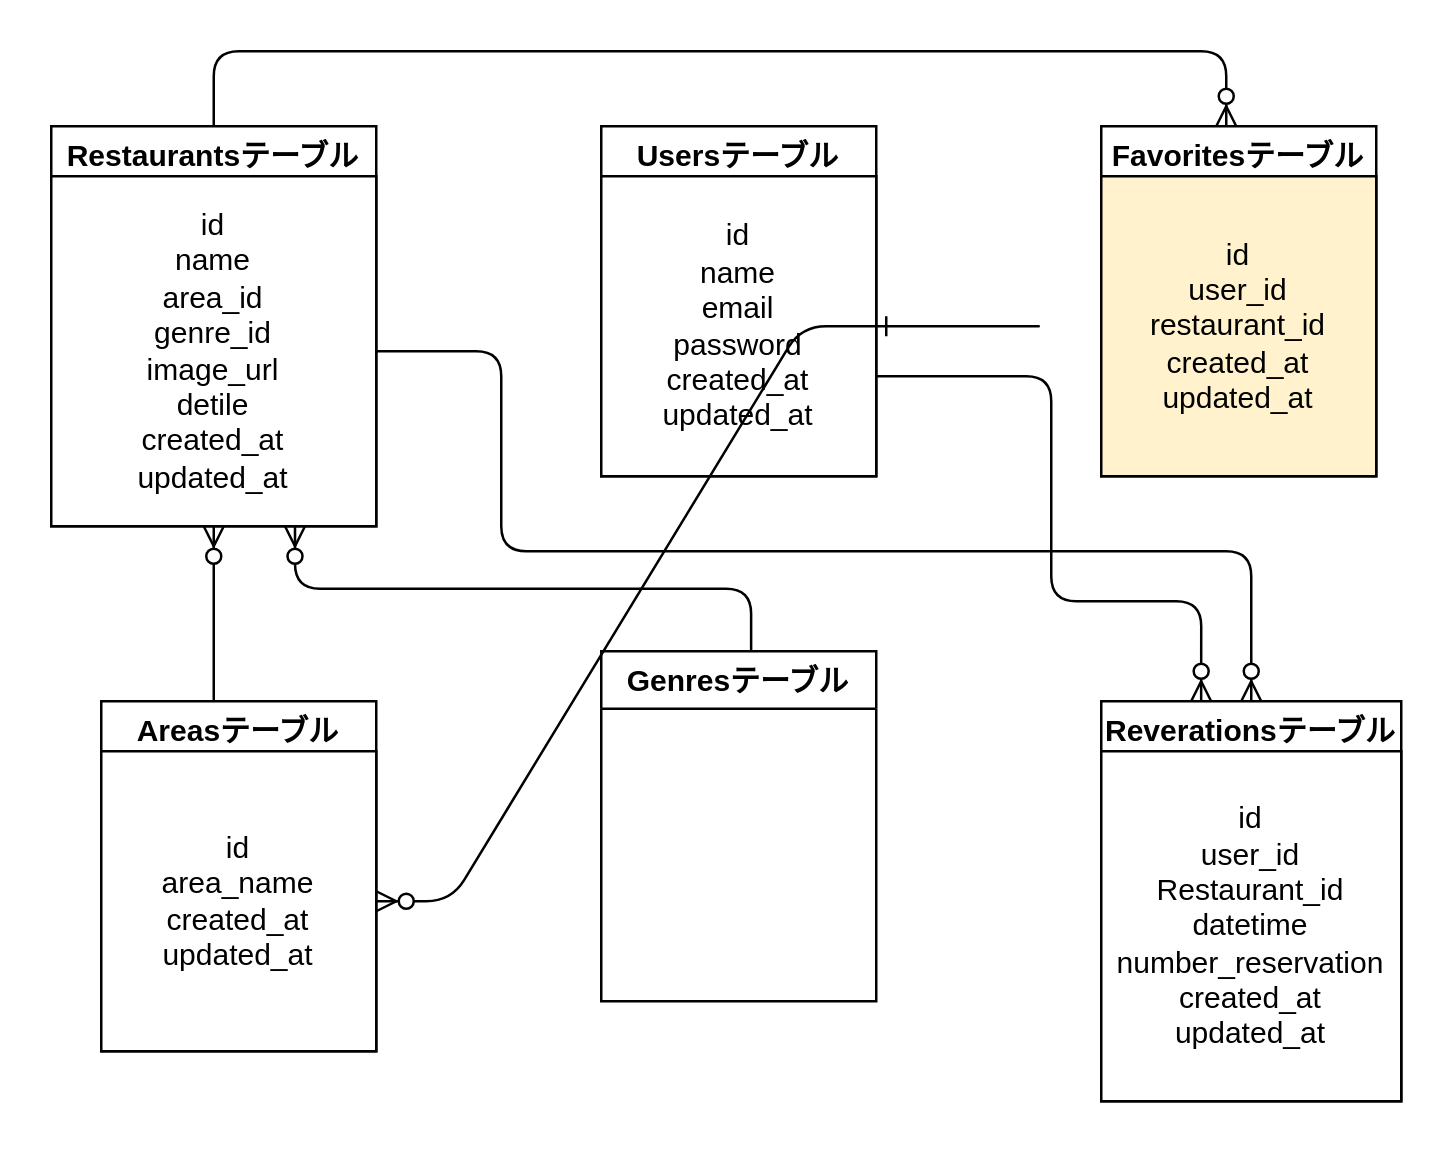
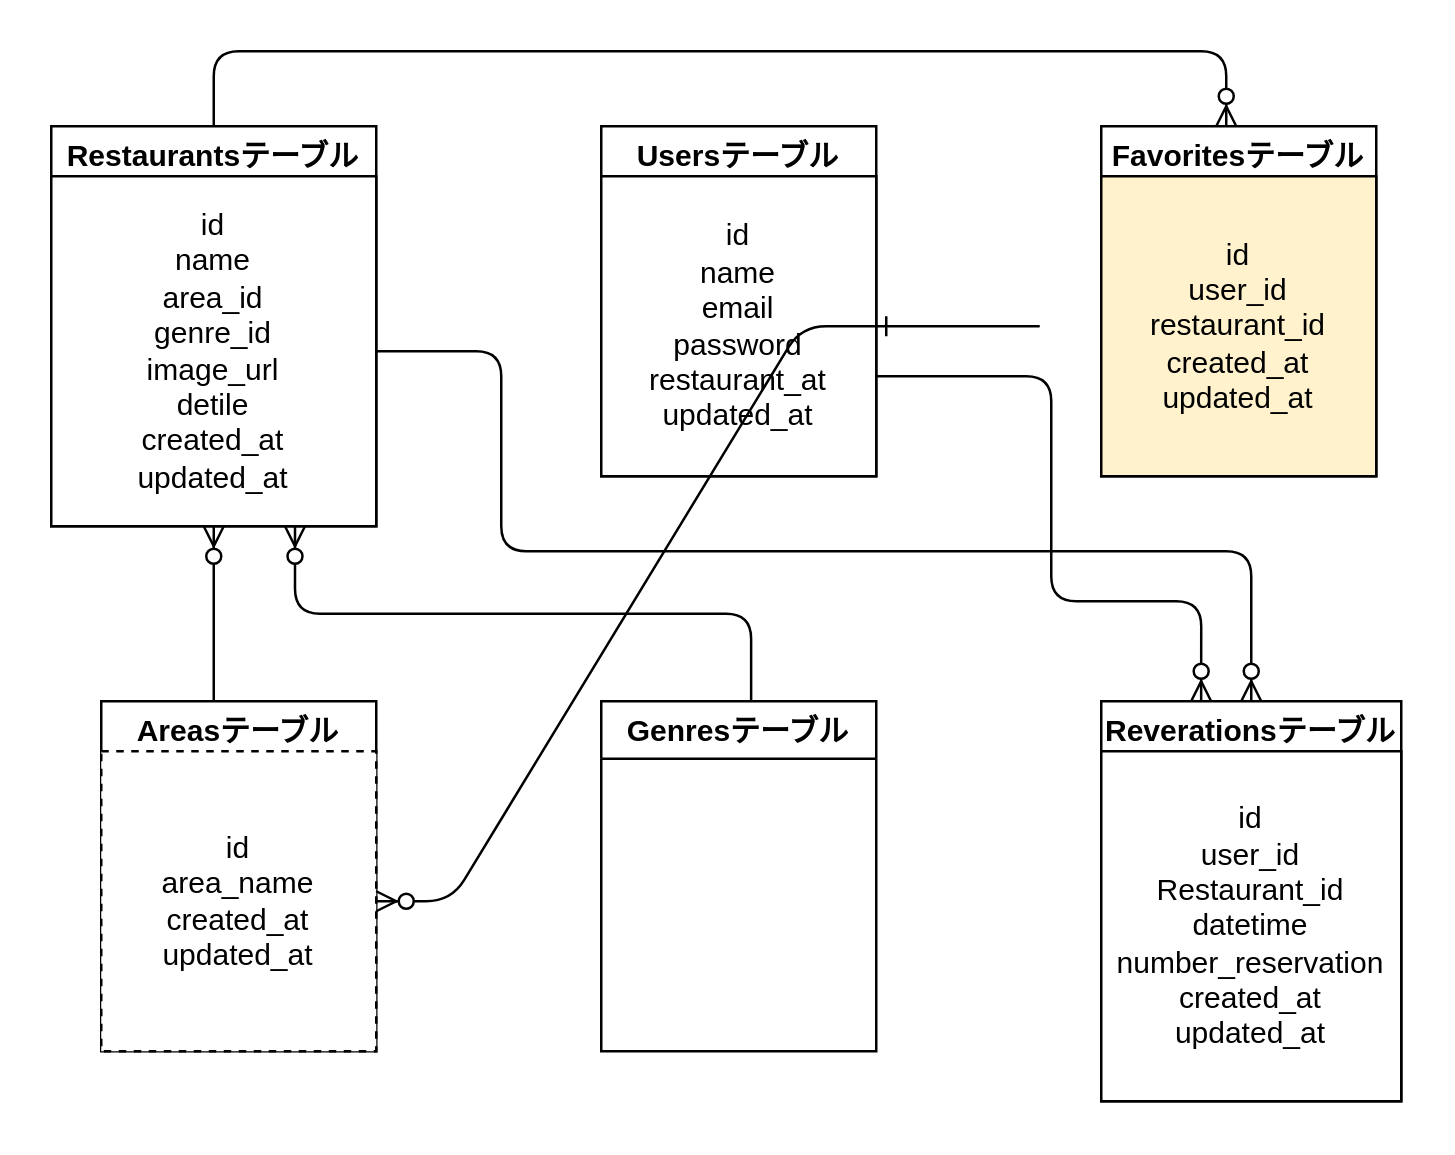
node "id name email password created_at updated_at": label "id name email password created_at updated_at" -> "id name email password restaurant_at updated_at"
node "Genresテーブル": moved (739, 826) -> (739, 876)
node "id area_name created_at updated_at": style solid -> dashed
